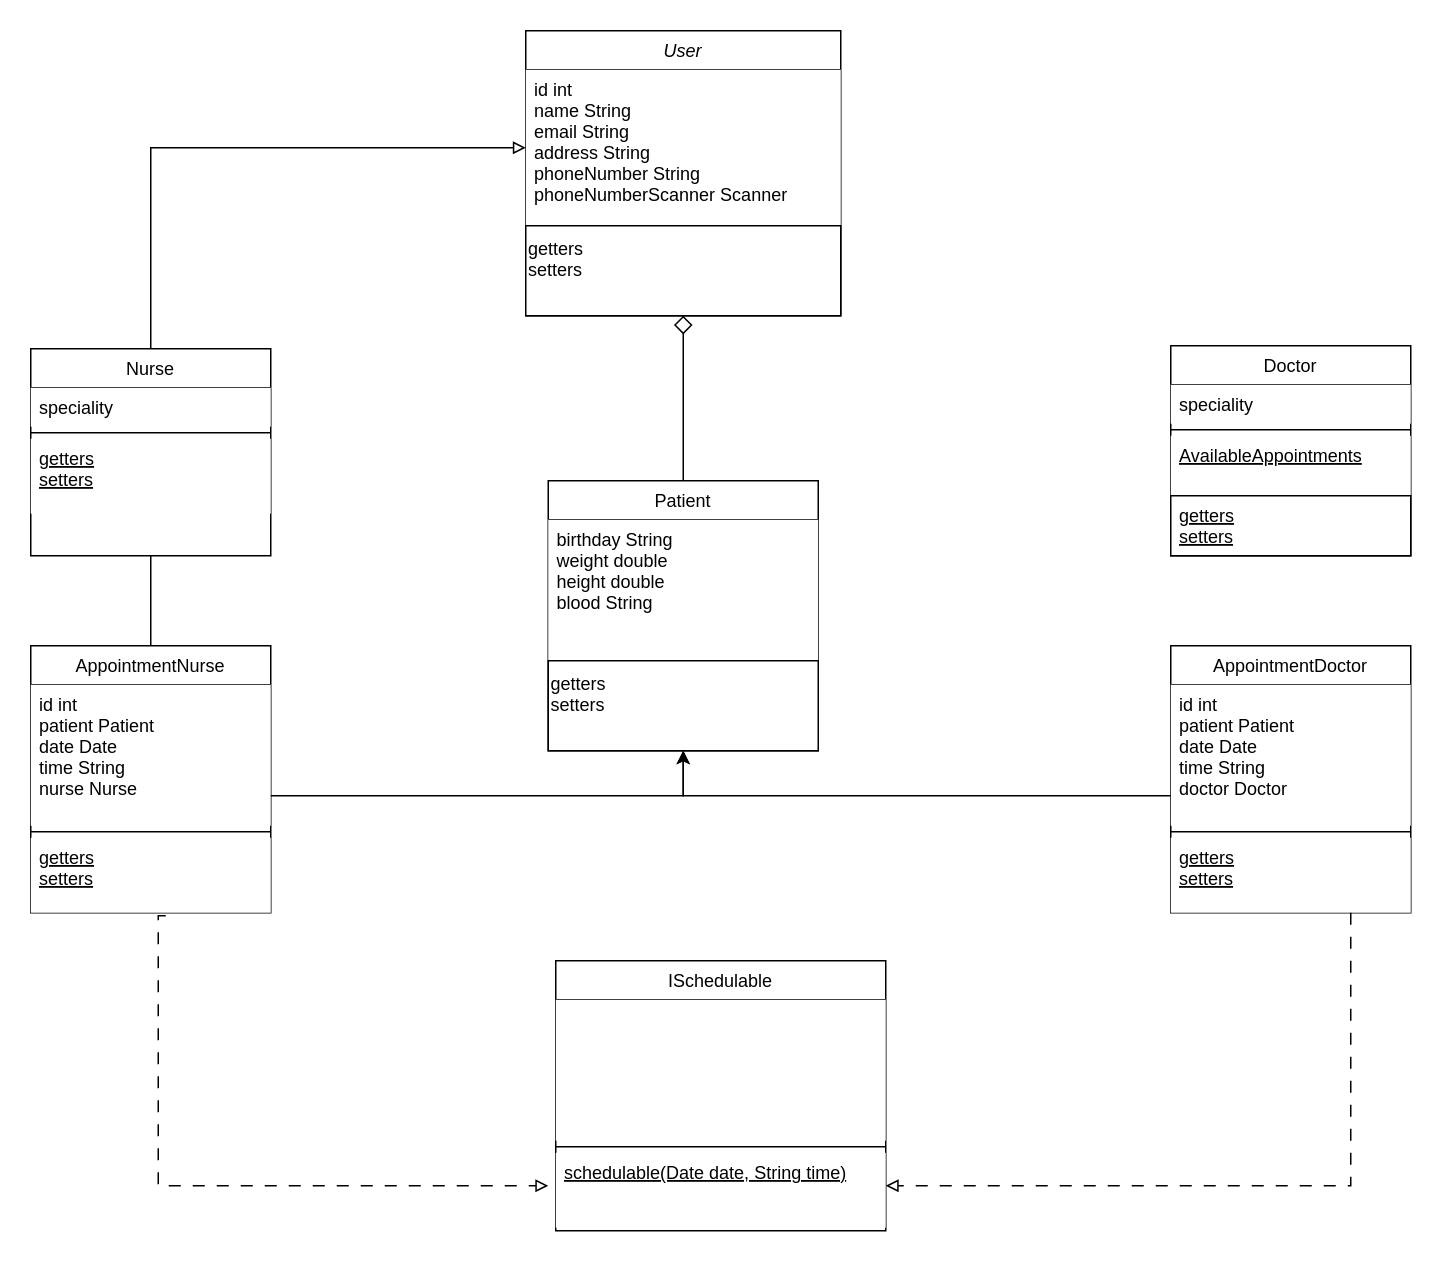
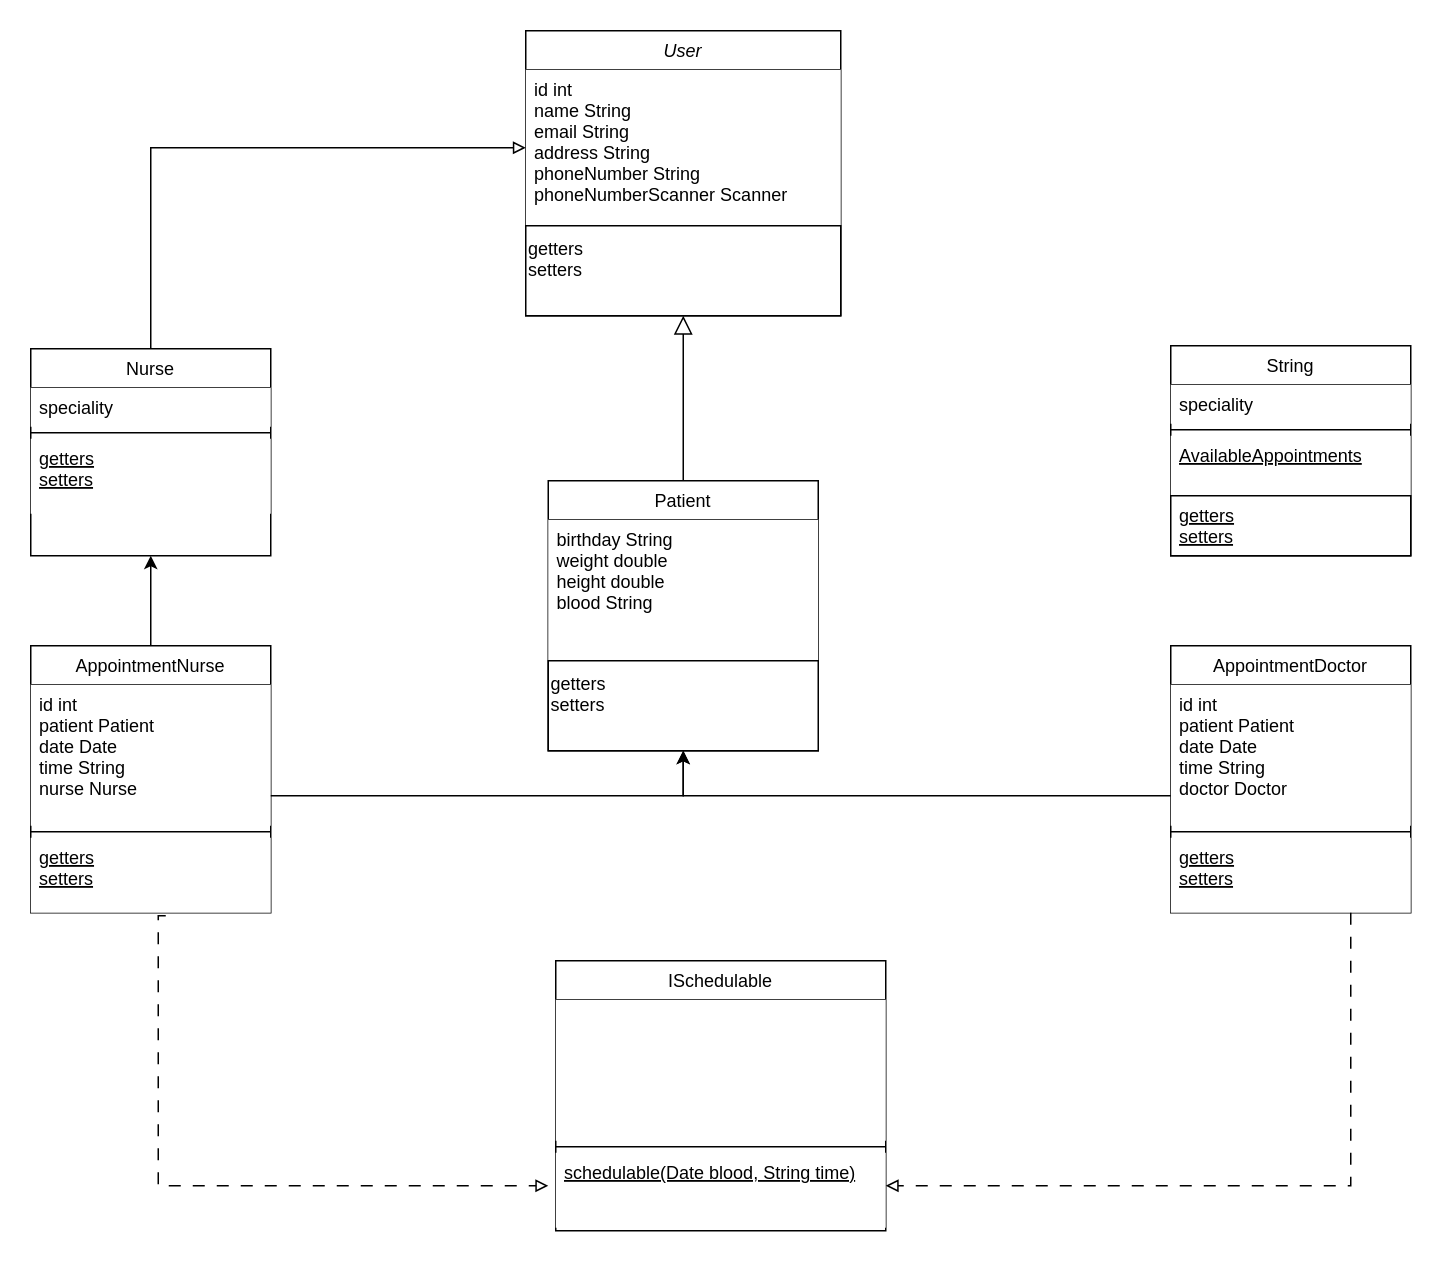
edge "Patient" -> "User": arrowhead diamond -> block
node "Doctor": label "Doctor" -> "String"
edge "Nurse" -- "AppointmentNurse": arrowhead none -> classic
node "schedulable(Date date, String time)": label "schedulable(Date date, String time)" -> "schedulable(Date blood, String time)"
